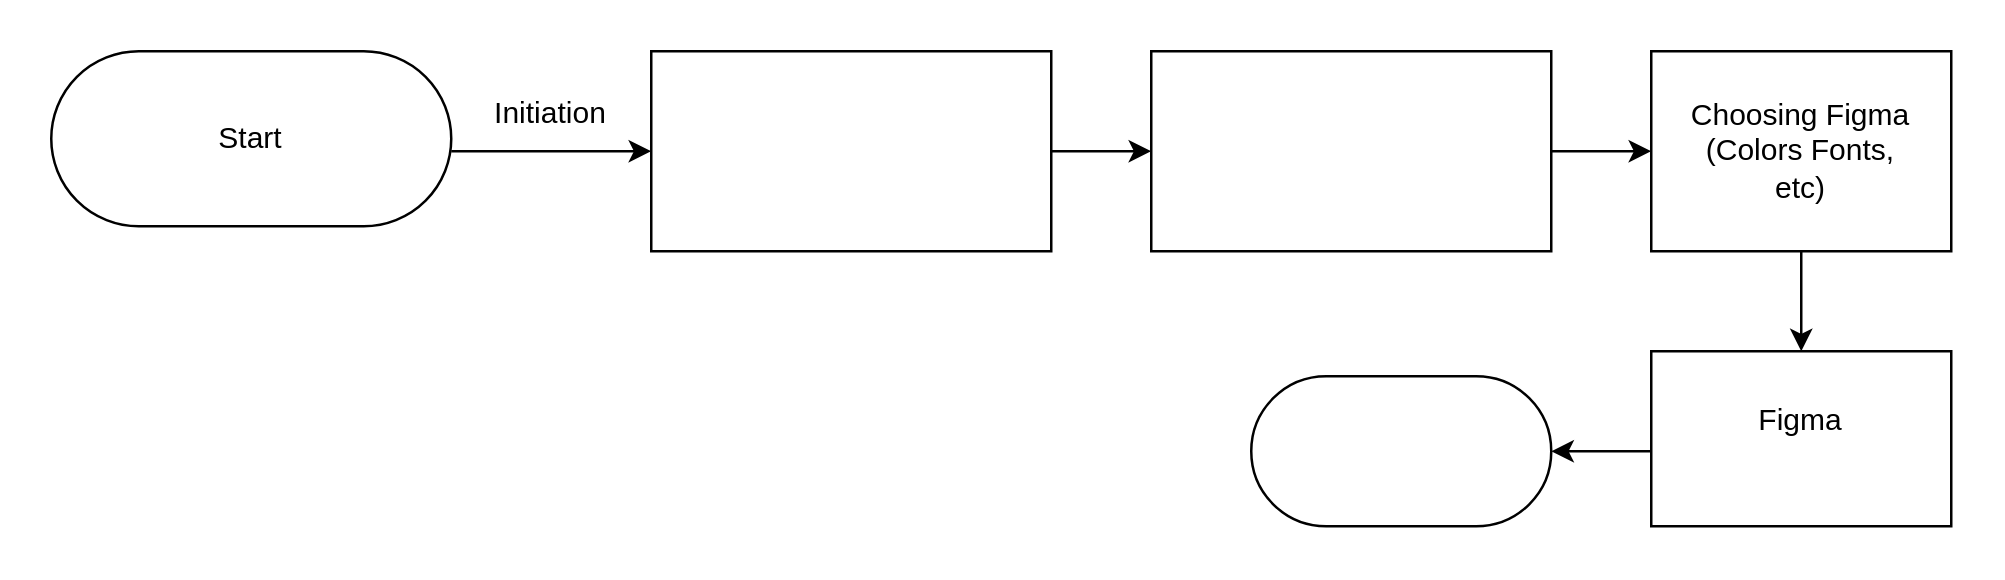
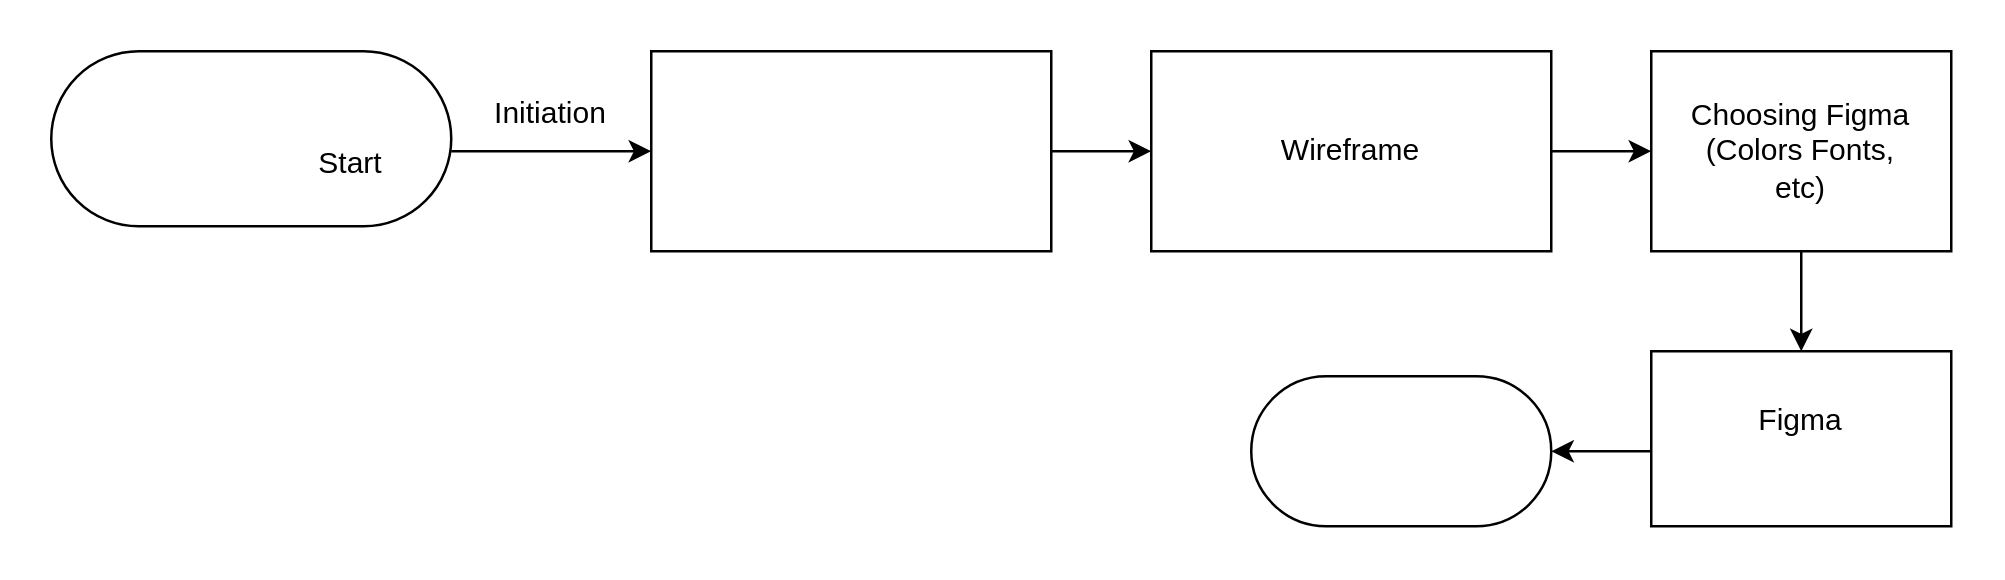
node "Start": moved (251, 139) -> (351, 164)
node "Wireframe": added
